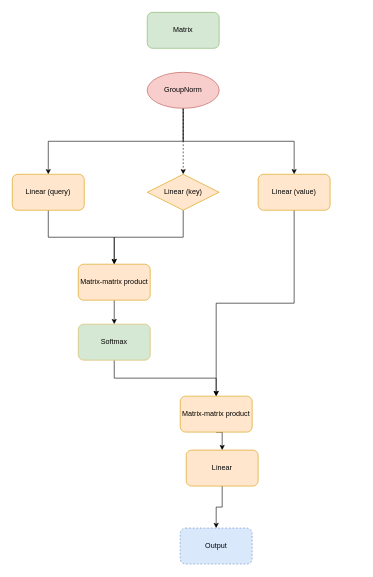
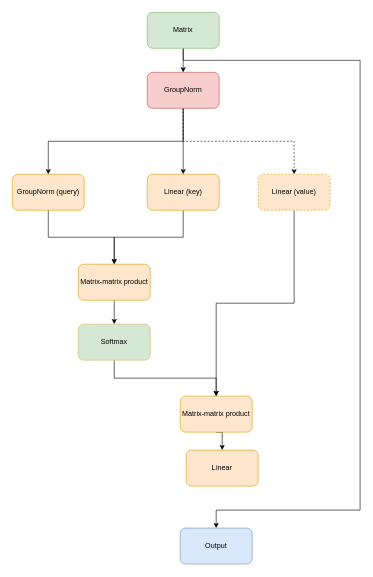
edge "Matrix" -> "GroupNorm": added
node "GroupNorm": shape ellipse -> rounded rectangle
edge "GroupNorm" -> "Linear (value)": style solid -> dashed
edge "GroupNorm" -> "Linear (key)": style dashed -> solid
node "Linear (query)": label "Linear (query)" -> "GroupNorm (query)"
node "Linear (key)": shape diamond -> rounded rectangle
node "Linear (value)": style solid -> dashed
edge "Matrix" -> "Output": added
edge "Linear" -> "Output": removed
node "Output": style dashed -> solid
